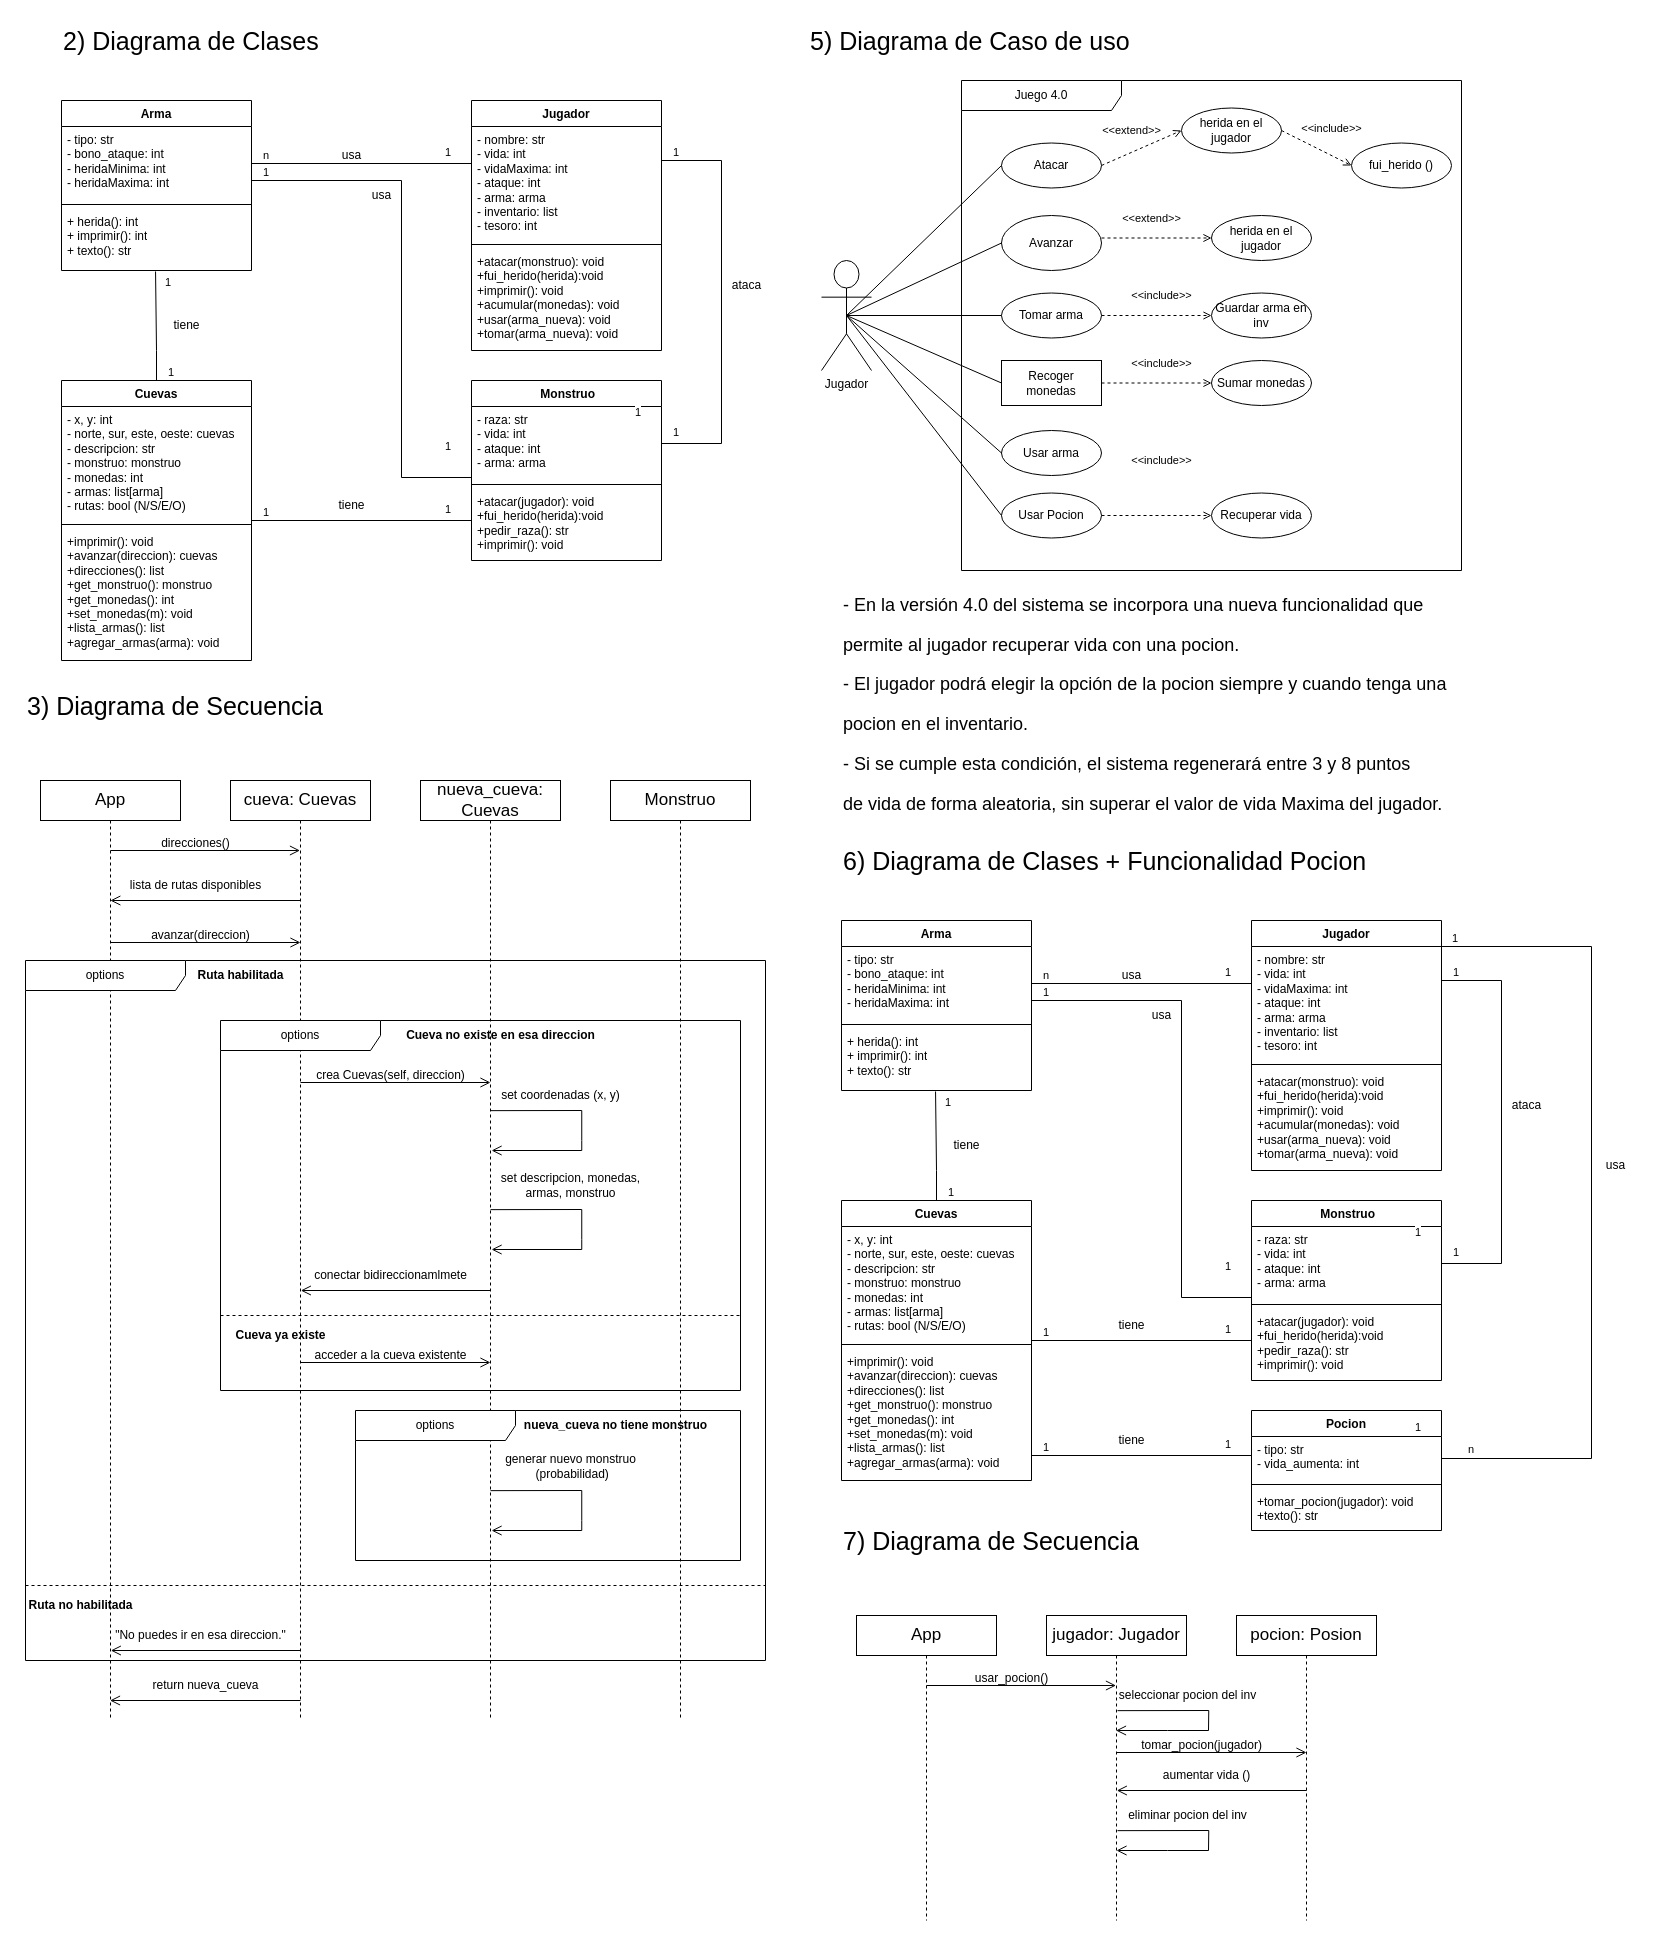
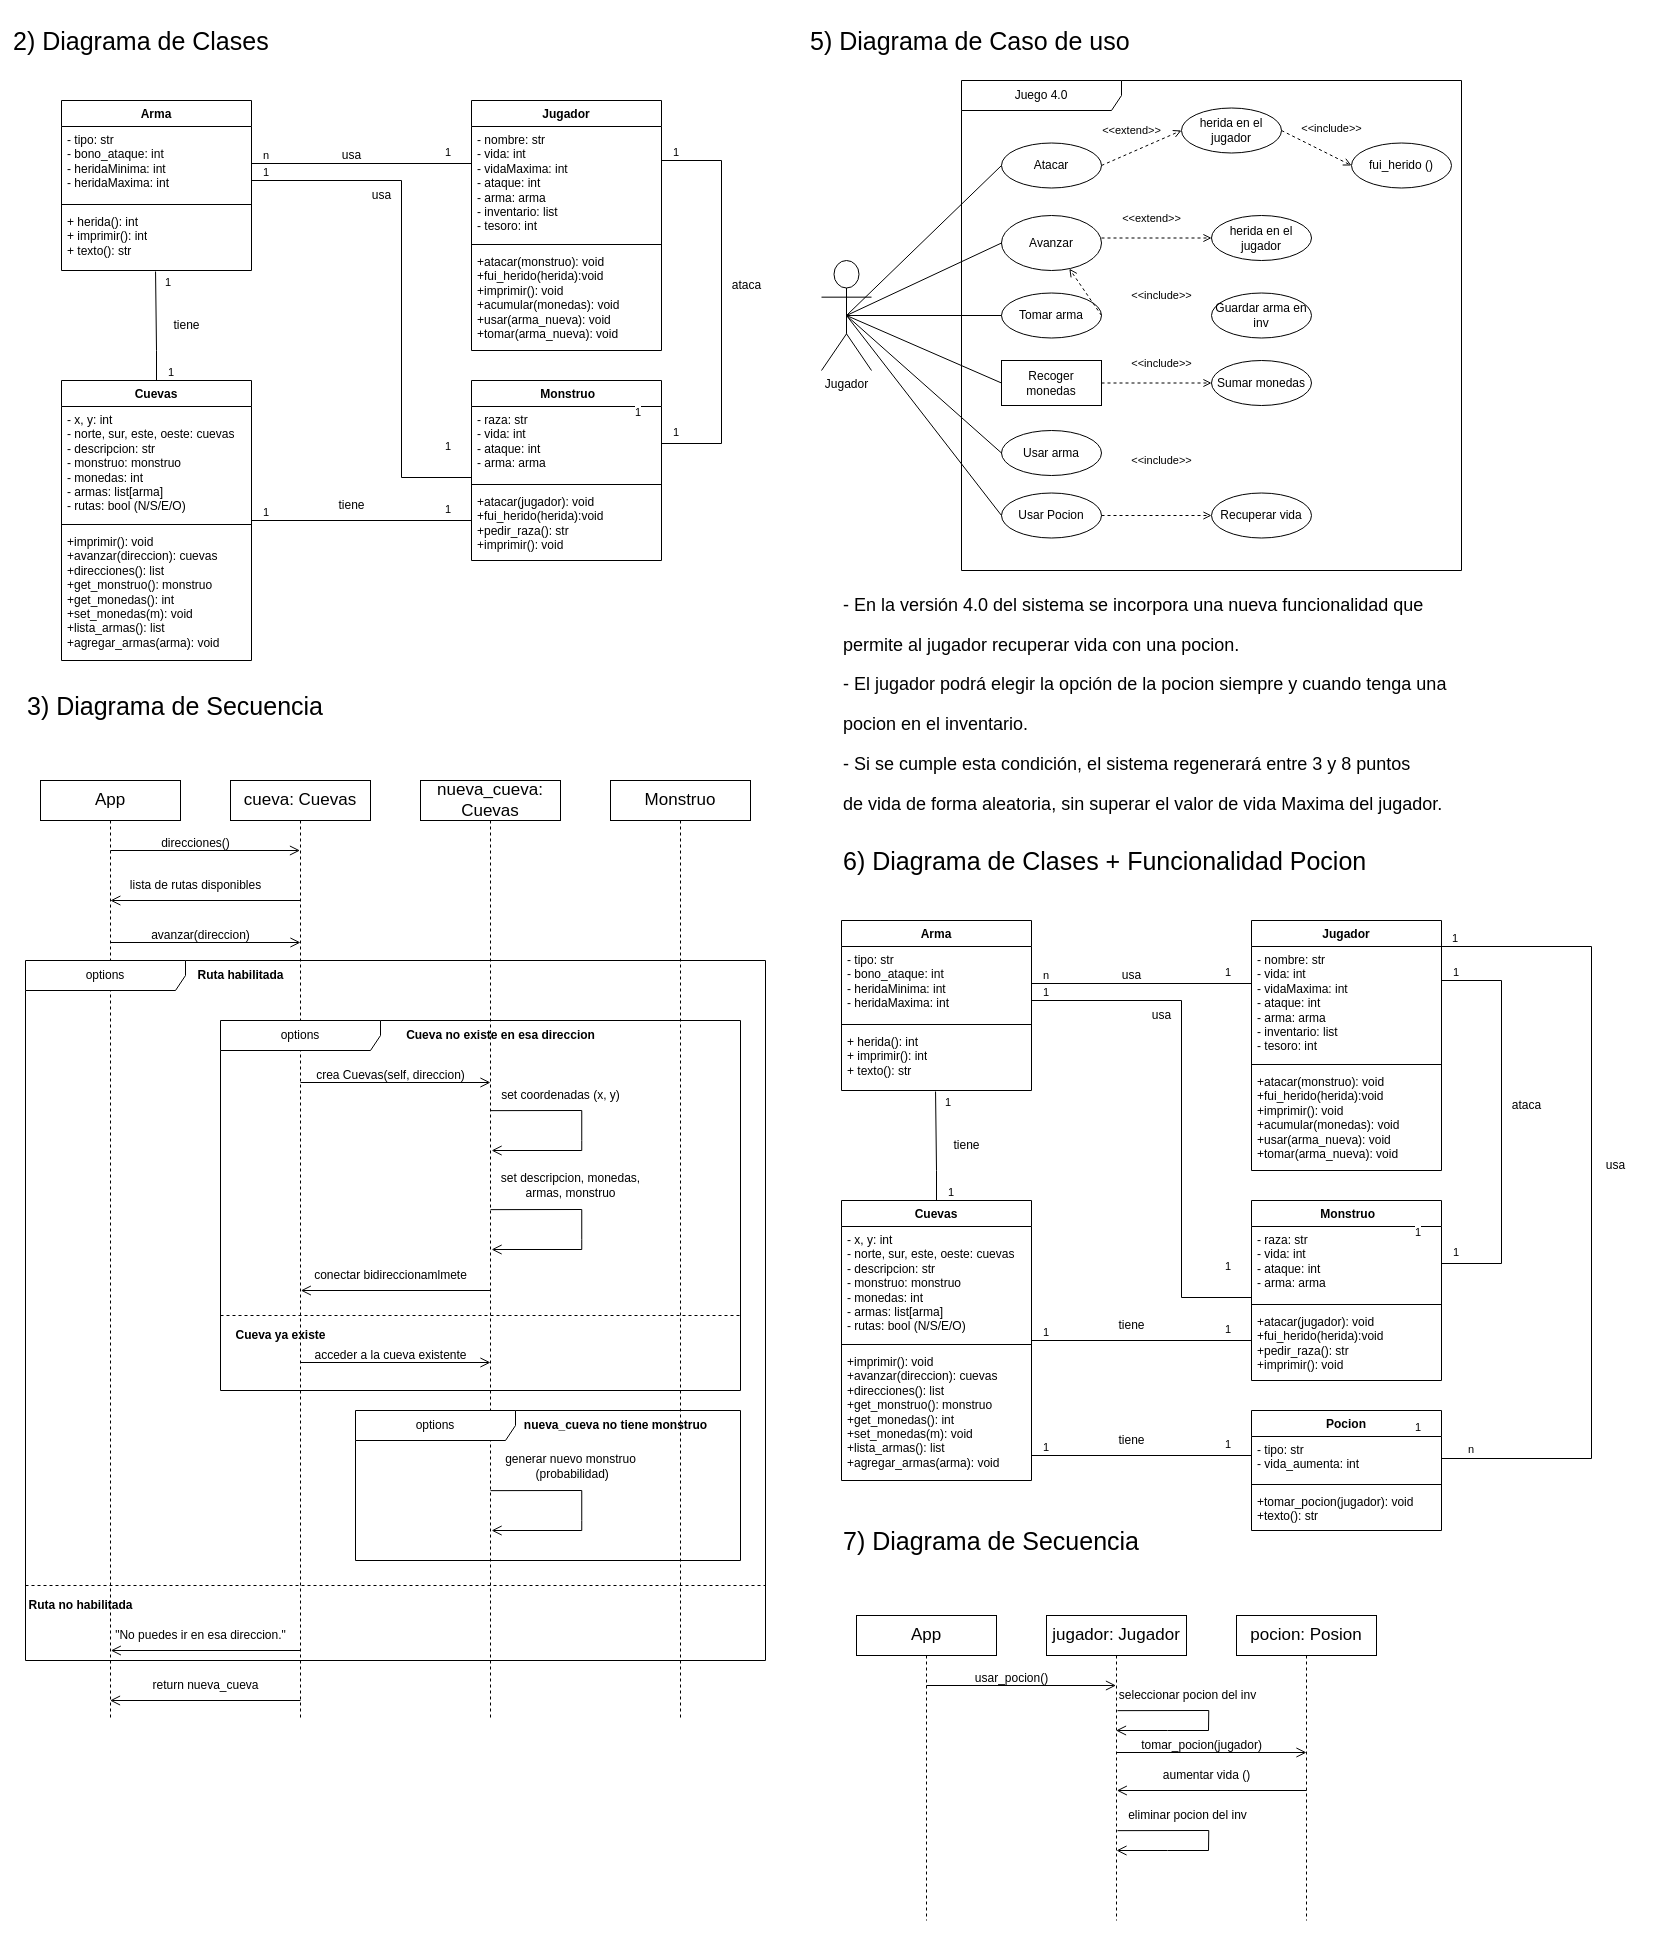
node "2) Diagrama de Clases": moved (202, 41) -> (152, 41)
edge "Tomar arma" -> "Guardar arma en inv": now "Tomar arma" -> "Avanzar"
